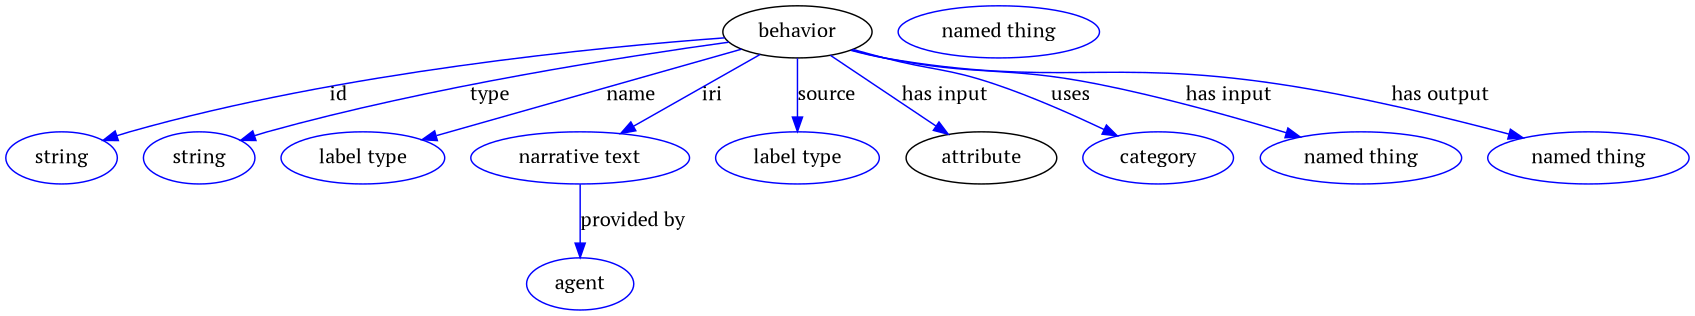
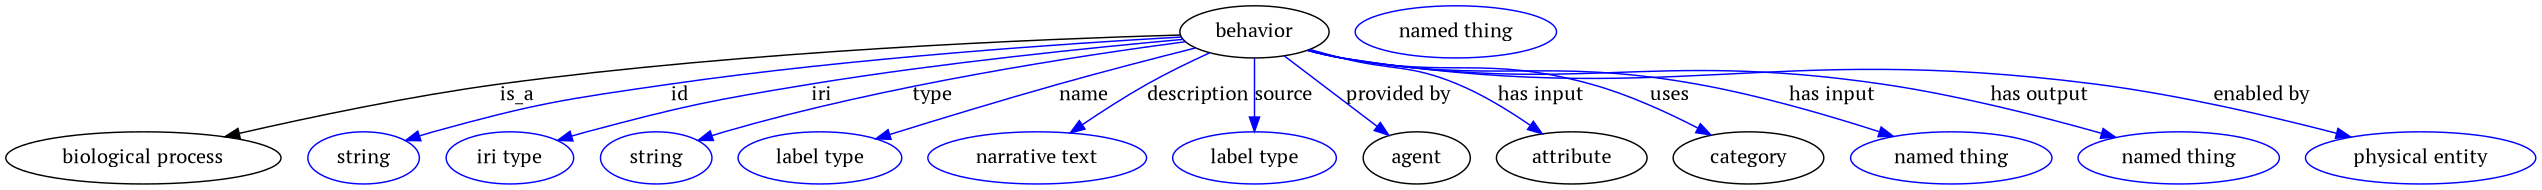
edge "behavior" -> "narrative text": label "iri" -> "description"
node "biological process": added
node "iri type": added
node "category": color blue -> black
node "physical entity": added
edge "narrative text" -> "agent": now "behavior" -> "agent"
node "agent": color blue -> black
